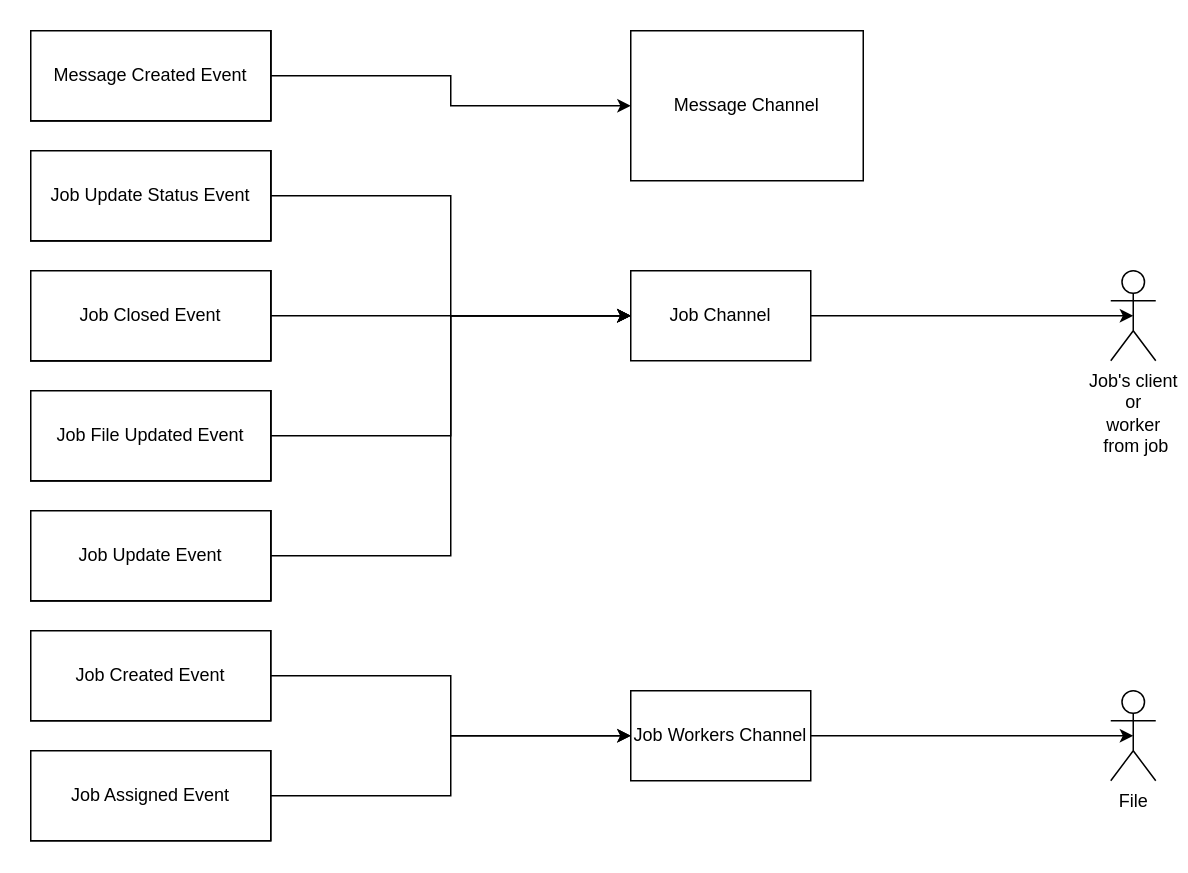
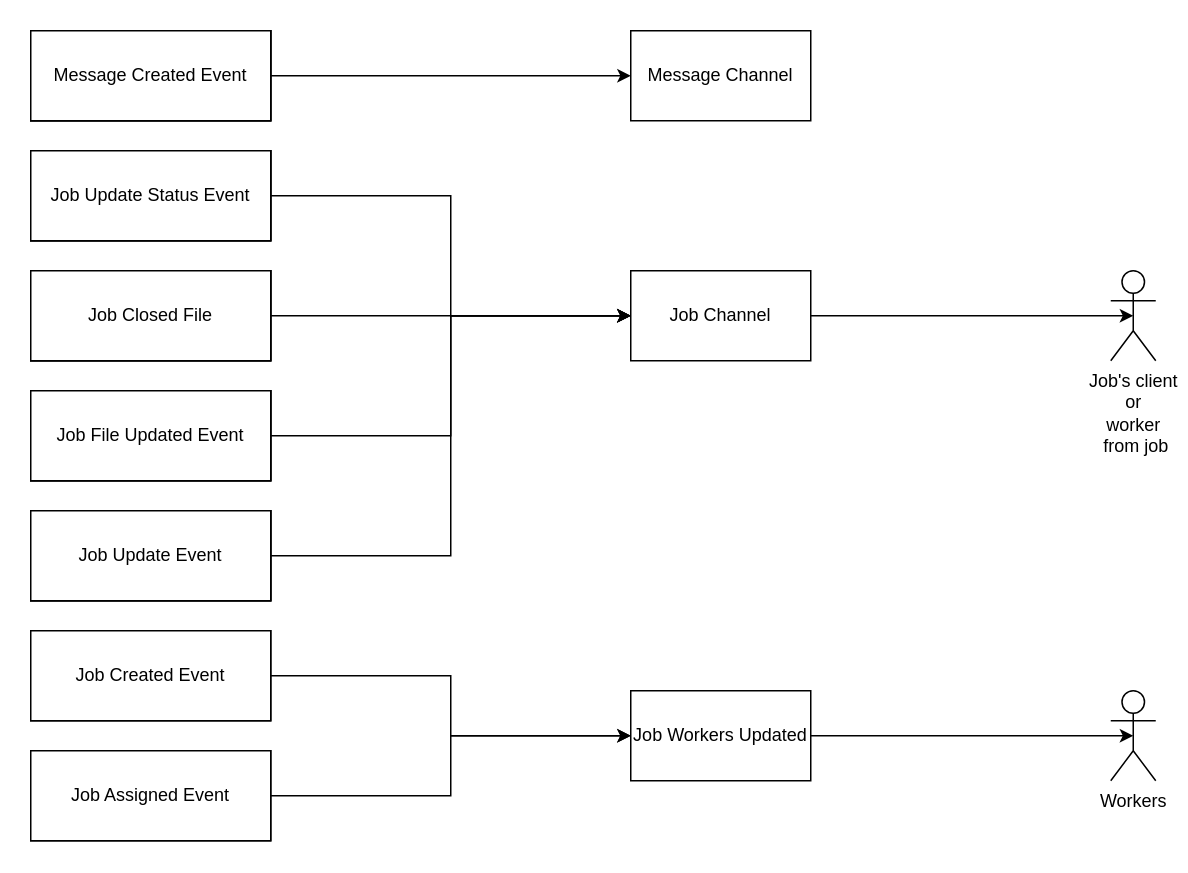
node "Message Channel": size 233x150 -> 180x90
node "Job Closed Event": label "Job Closed Event" -> "Job Closed File"
node "Job Workers Channel": label "Job Workers Channel" -> "Job Workers Updated"
node "File": label "File" -> "Workers"
